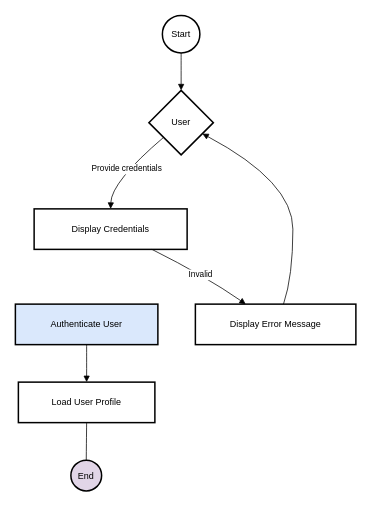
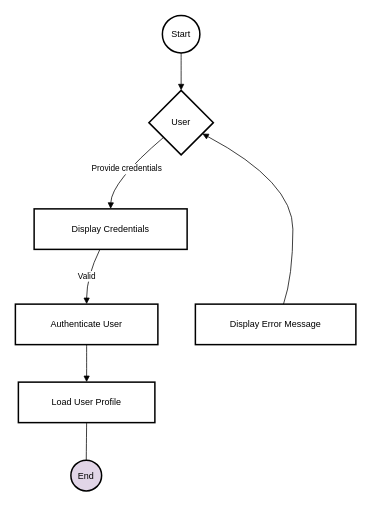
edge "Display Credentials" -> "Authenticate User": added, label "Valid"
edge "Display Credentials" -> "Display Error Message": removed, label "Invalid"
node "Authenticate User": fillcolor #dae8fc -> #ffffff
